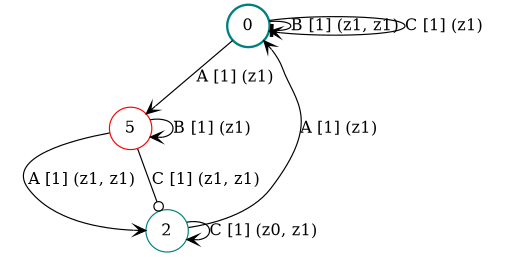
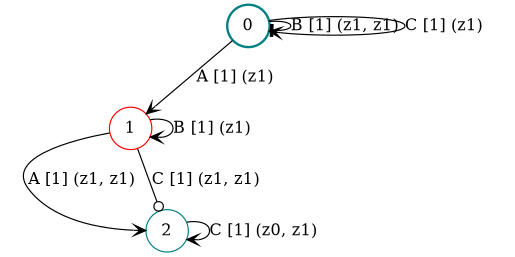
node "5": label "5" -> "1"
edge "2" -> "0": removed, label "A [1] (z1)"
